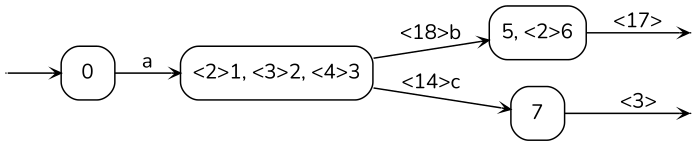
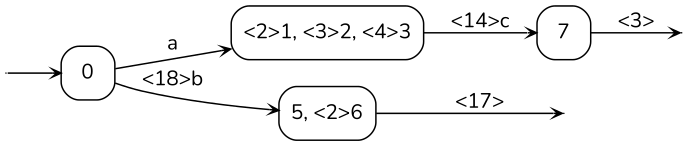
edge "<2>1, <3>2, <4>3" -> "5, <2>6": now "0" -> "5, <2>6"
